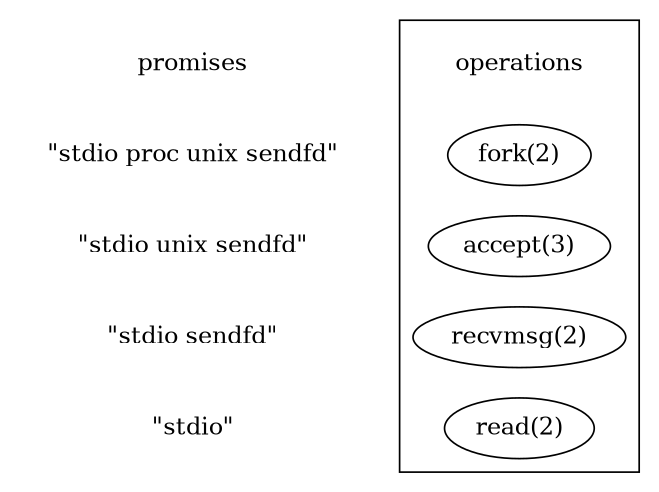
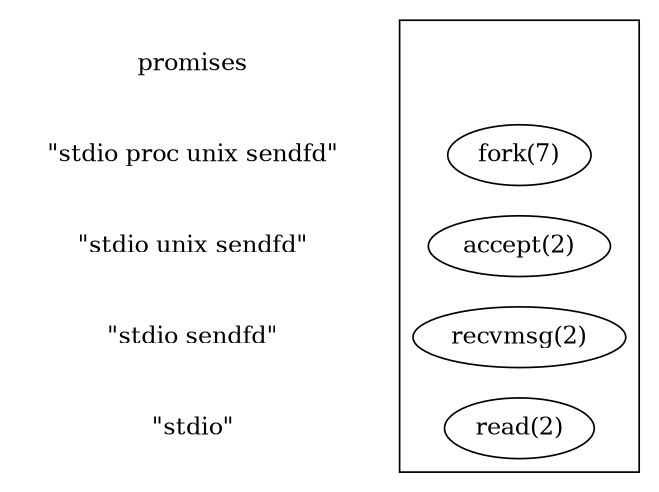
node "operations": removed
node "fork(2)": label "fork(2)" -> "fork(7)"
node "accept(3)": label "accept(3)" -> "accept(2)"
